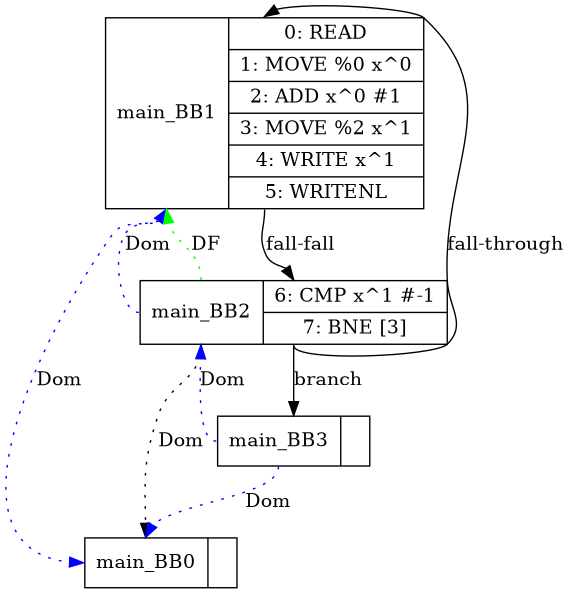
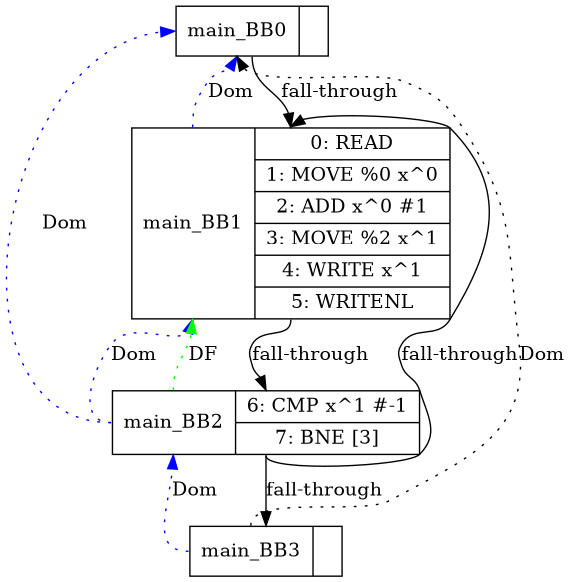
edge "main_BB0" -> "main_BB1": added, label "fall-through"
edge "main_BB1" -> "main_BB2": label "fall-fall" -> "fall-through"
edge "main_BB2" -> "main_BB3": label "branch" -> "fall-through"
edge "main_BB2" -> "main_BB0": color black -> blue
edge "main_BB3" -> "main_BB0": color blue -> black
